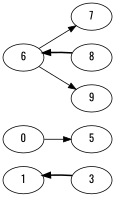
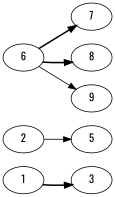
edge "6" -> "7": style solid -> bold
edge "8" -> "6": reversed
node "0": label "0" -> "2"
edge "3" -> "1": reversed
